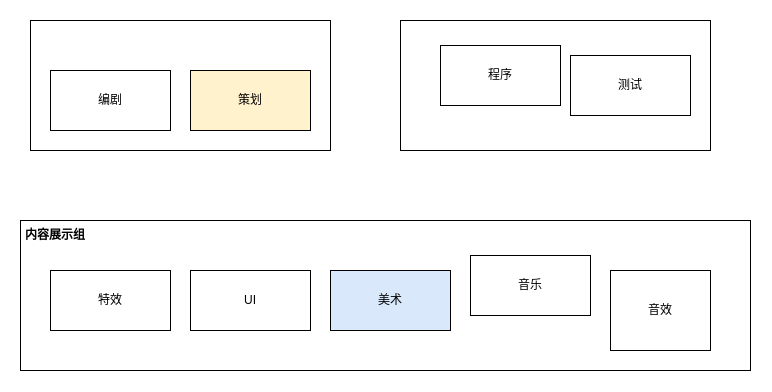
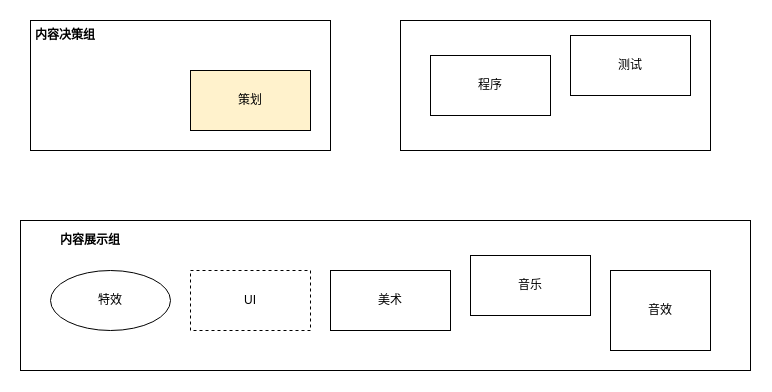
node "内容决策组": added
node "程序": moved (501, 76) -> (491, 86)
node "测试": moved (631, 86) -> (631, 66)
node "编剧": removed
node "内容展示组": moved (56, 236) -> (91, 241)
node "特效": shape rectangle -> ellipse
node "UI": style solid -> dashed
node "美术": fillcolor #dae8fc -> #ffffff
